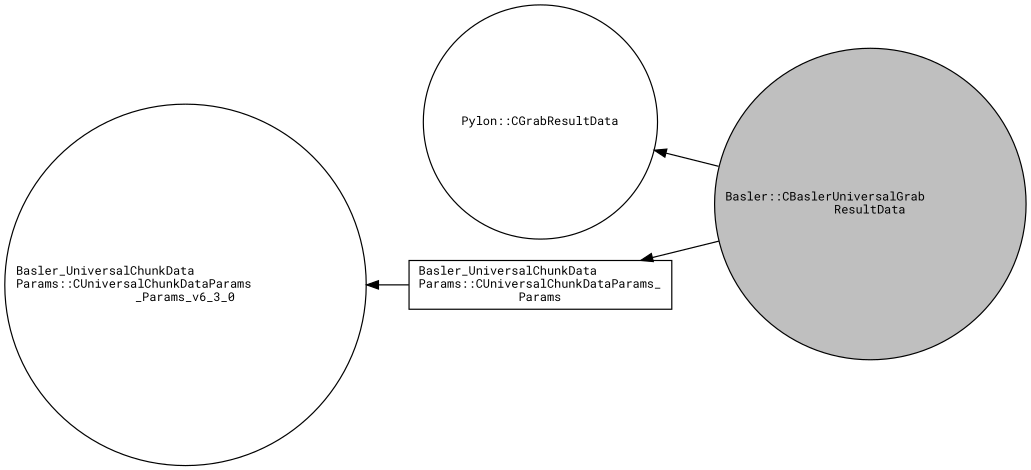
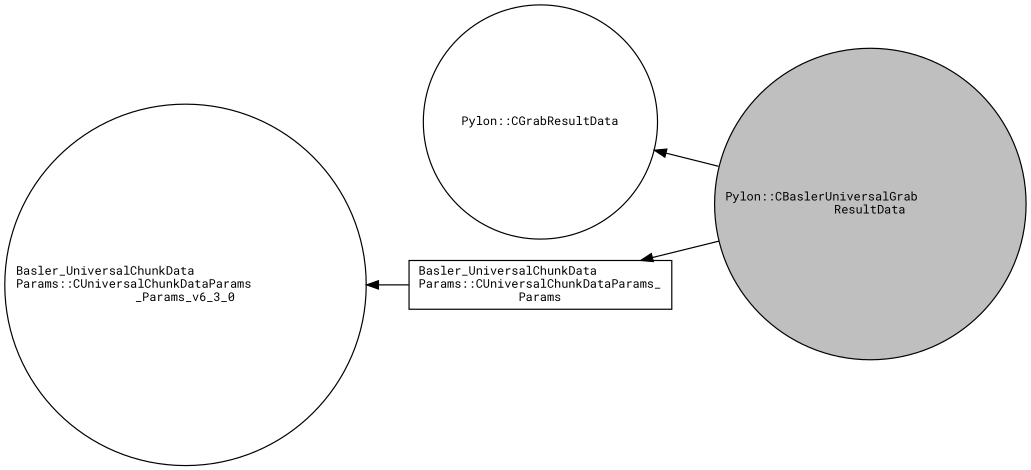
node "Basler::CBaslerUniversalGrab ResultData": label "Basler::CBaslerUniversalGrab ResultData" -> "Pylon::CBaslerUniversalGrab ResultData"
